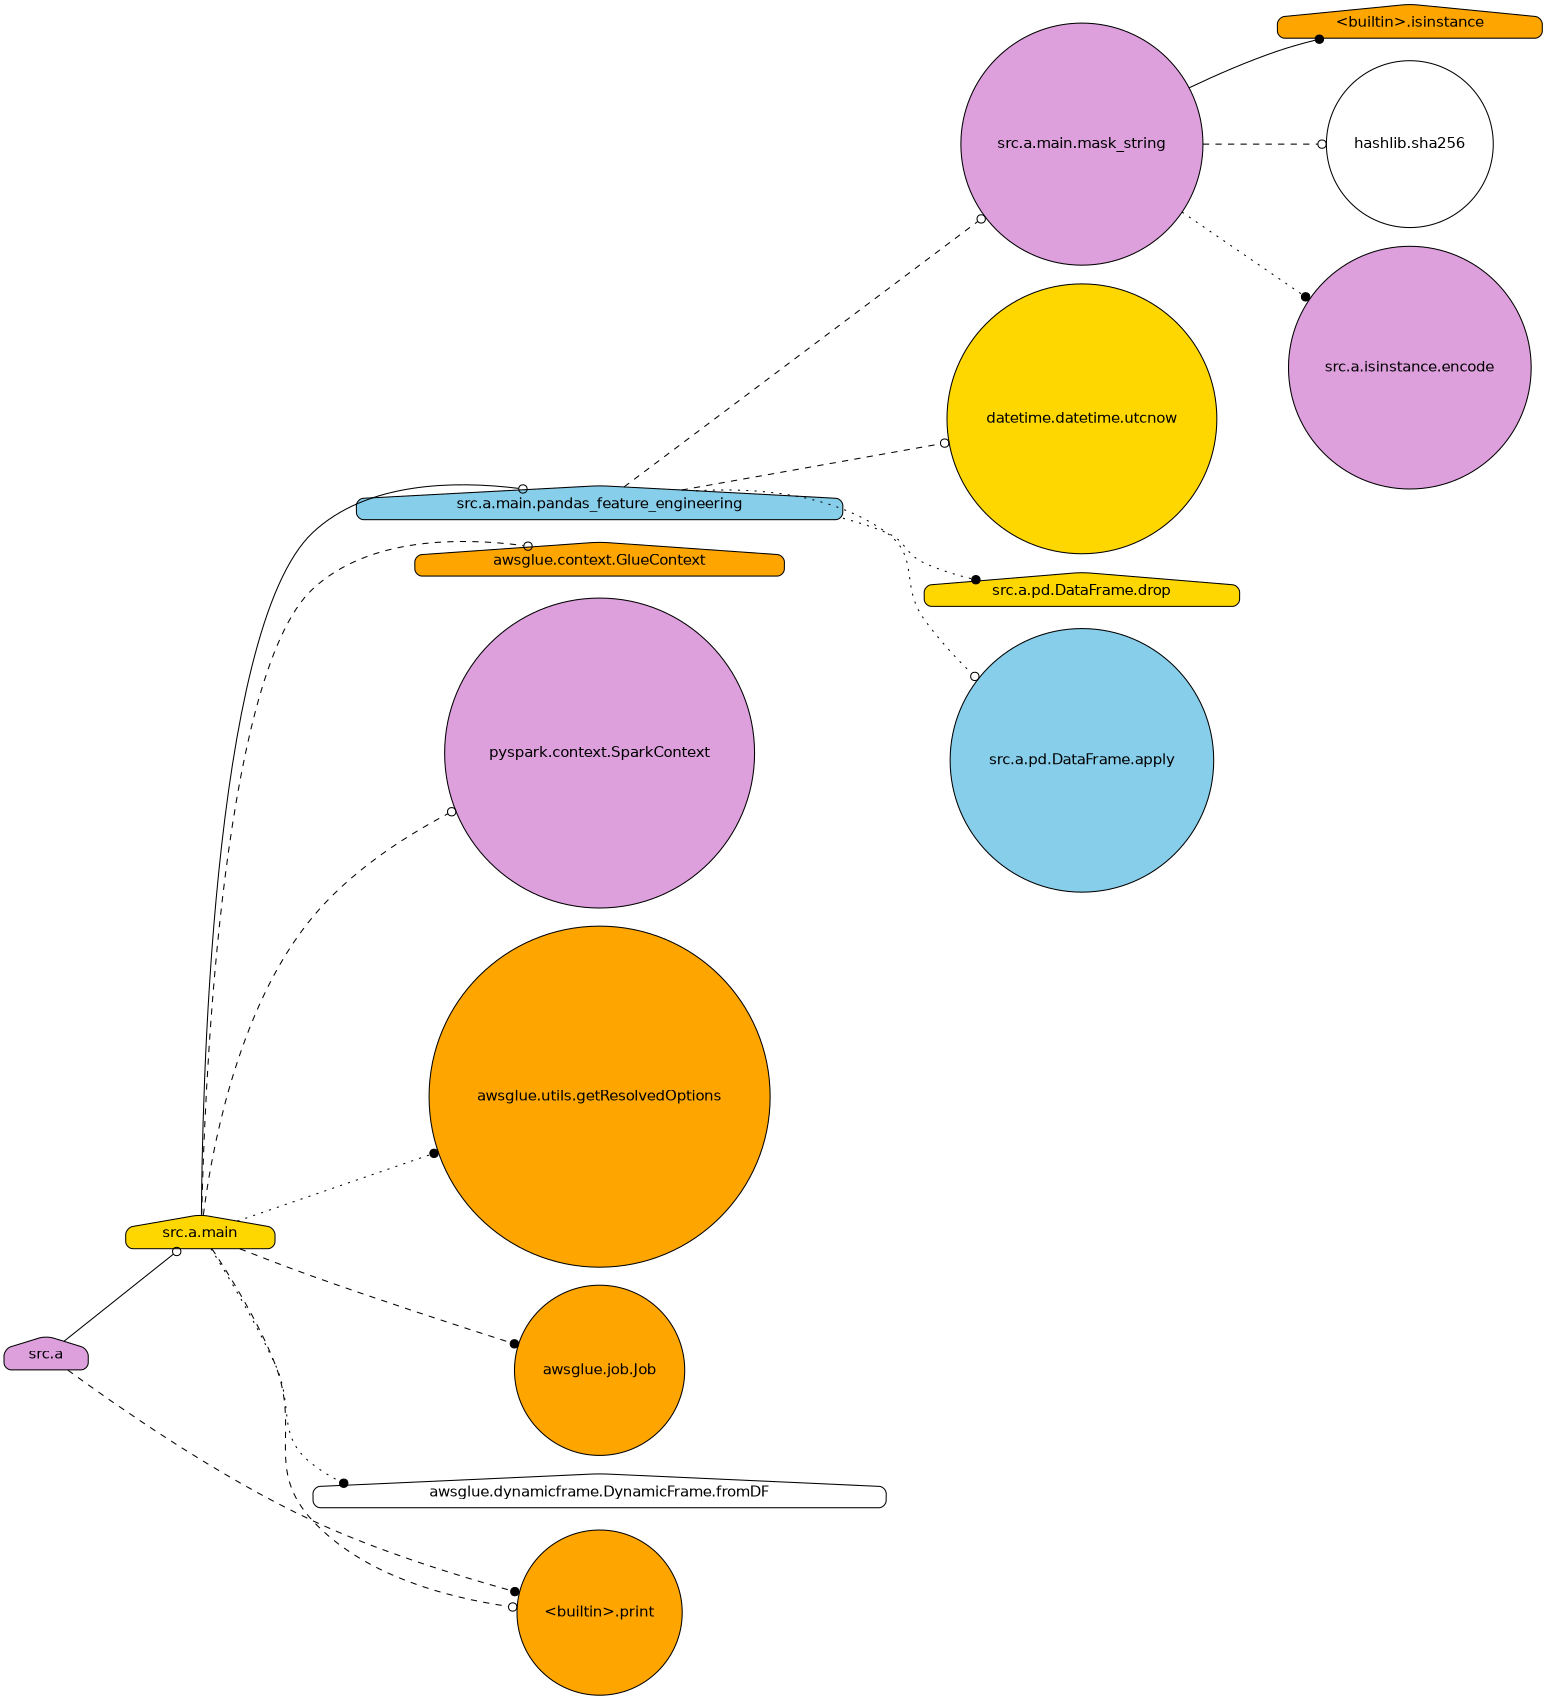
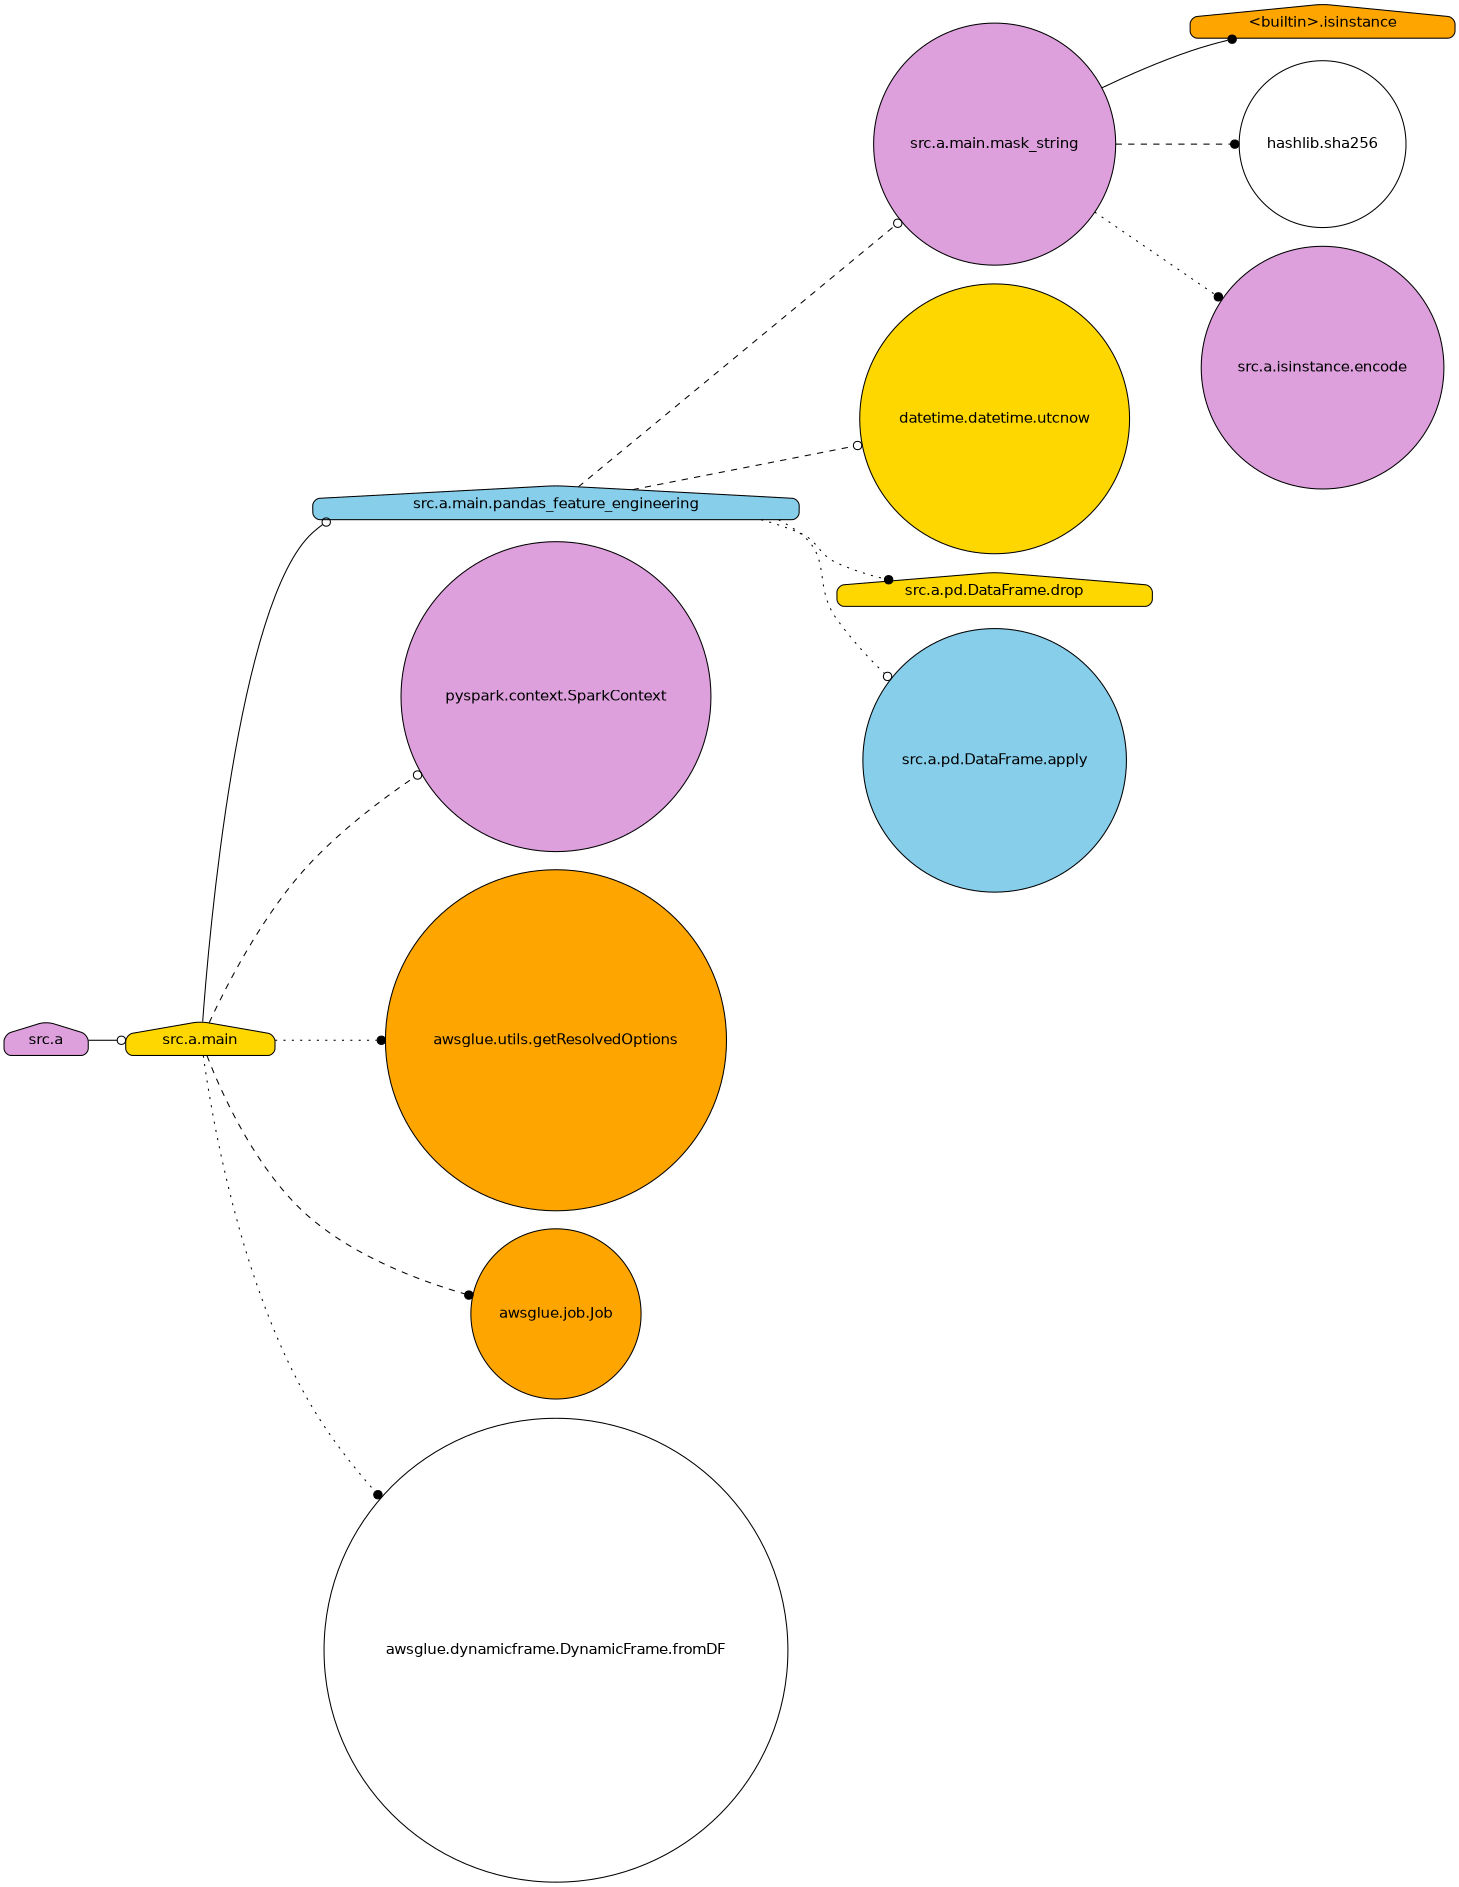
edge "src.a.main.mask_string" -> "hashlib.sha256": arrowhead odot -> dot
node "awsglue.context.GlueContext": removed
node "awsglue.dynamicframe.DynamicFrame.fromDF": shape house -> circle
node "<builtin>.print": removed
